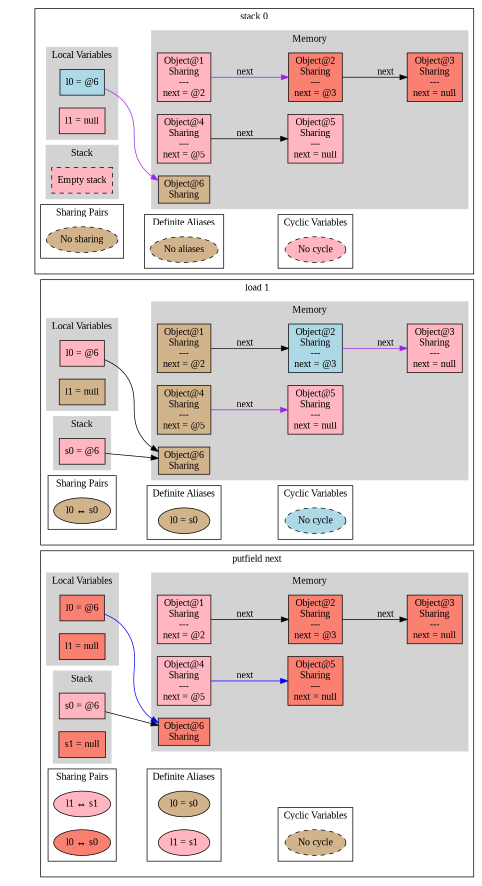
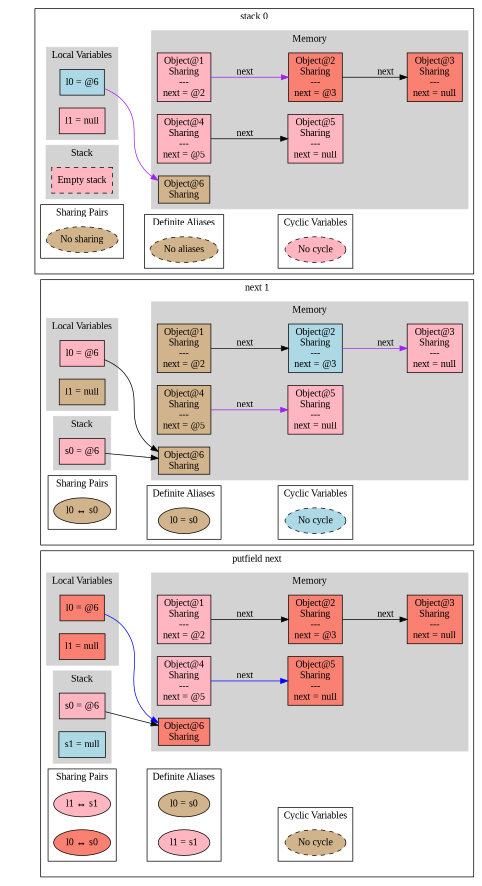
cluster "load 1": label "load 1" -> "next 1"
node "s1 = null": fillcolor salmon -> lightblue
